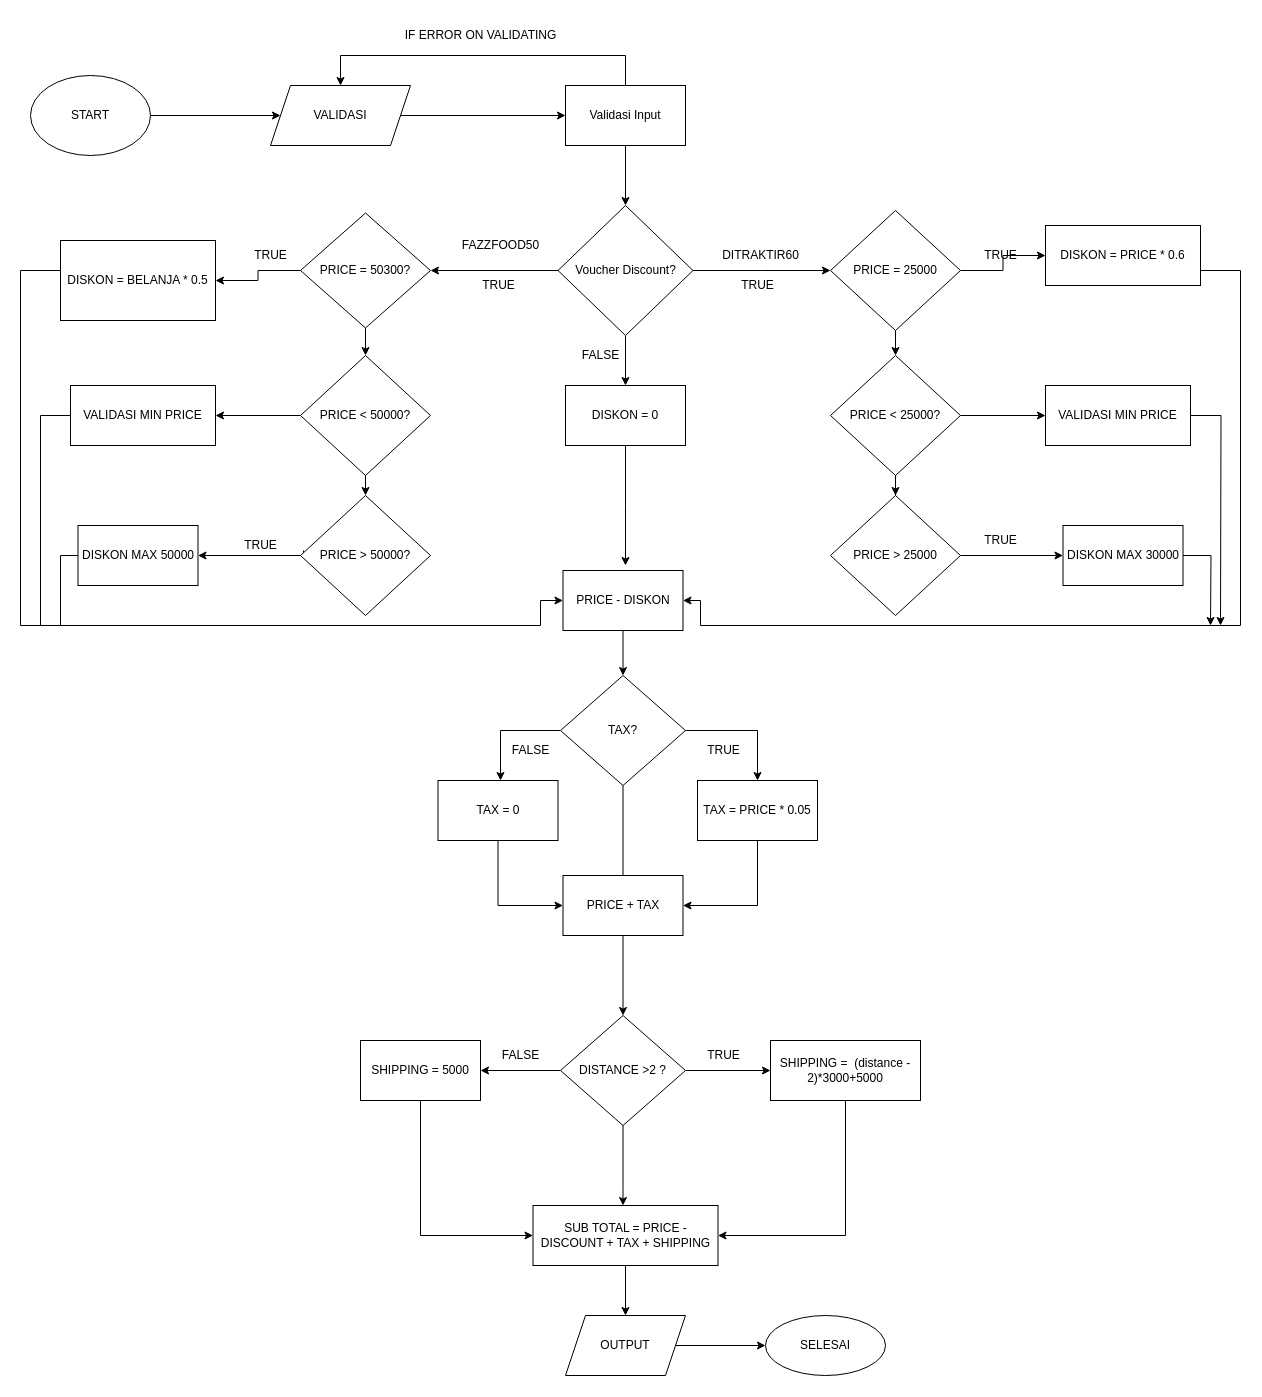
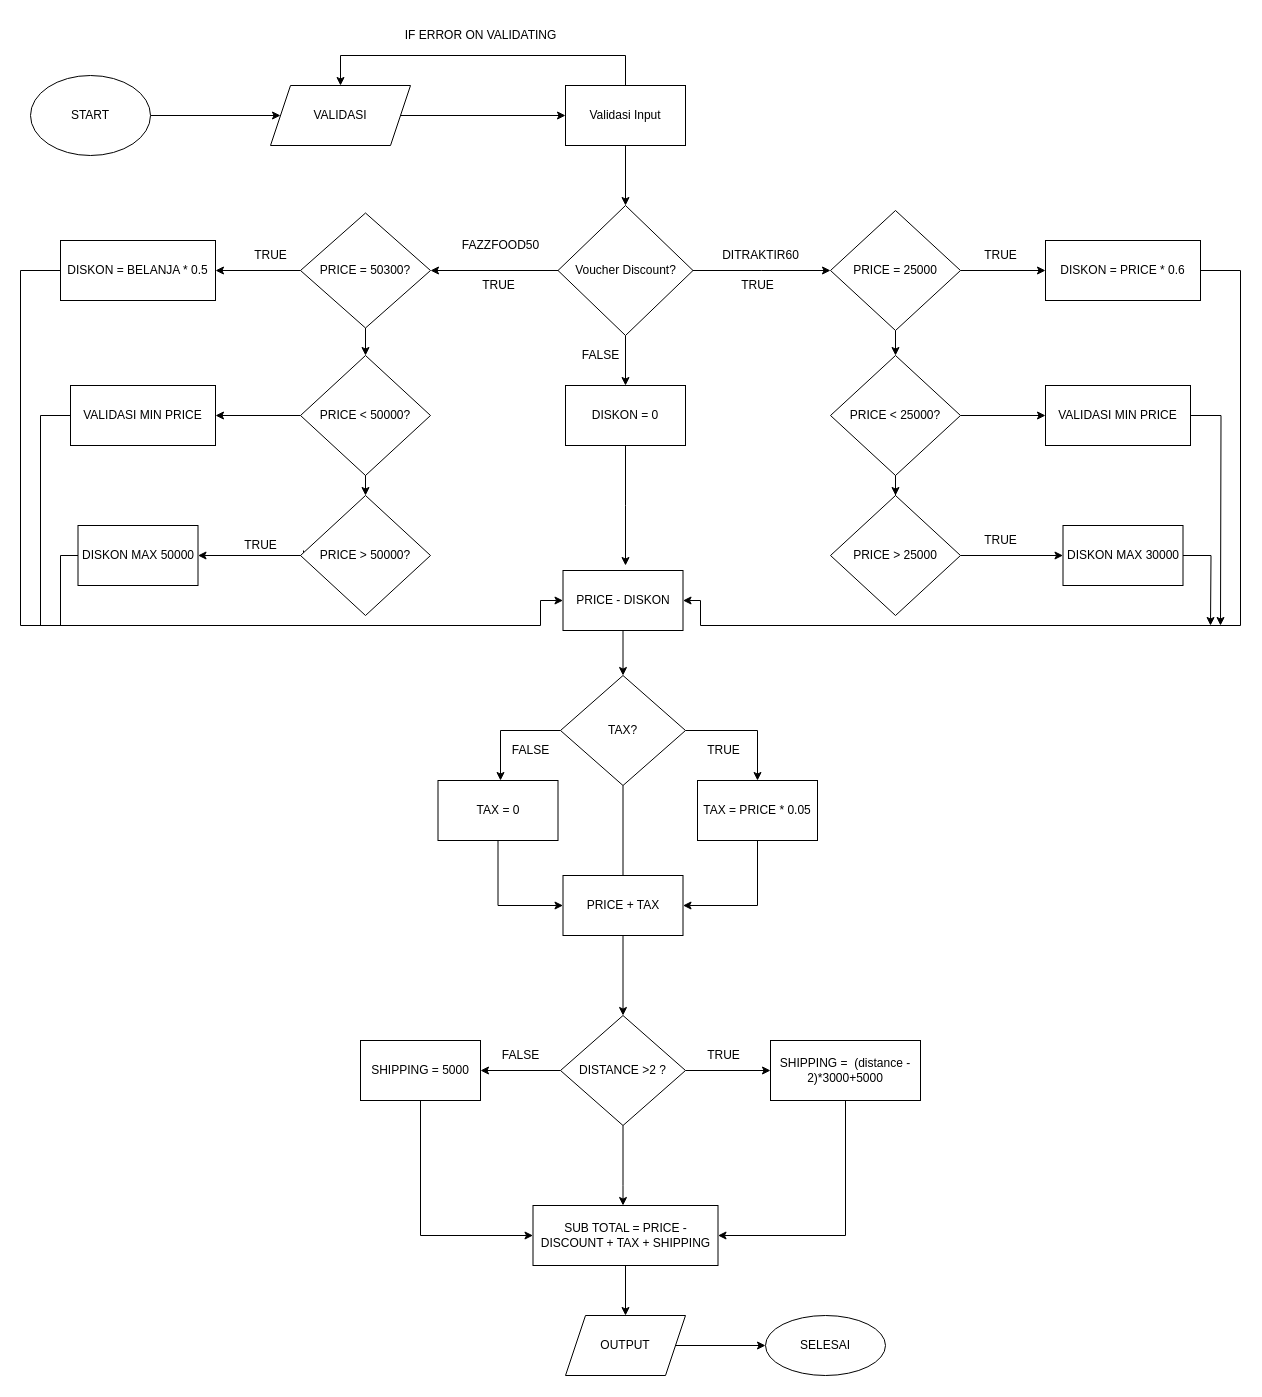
node "DISKON = PRICE * 0.6": moved (1123, 256) -> (1123, 271)
node "DISKON = BELANJA * 0.5": size 155x80 -> 155x60
